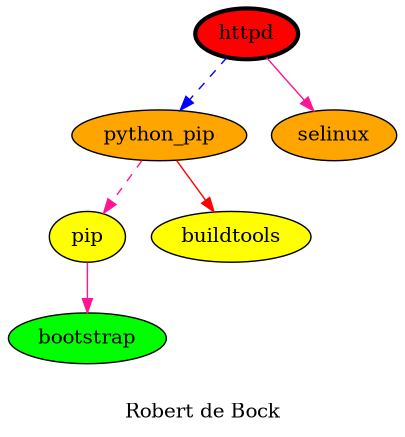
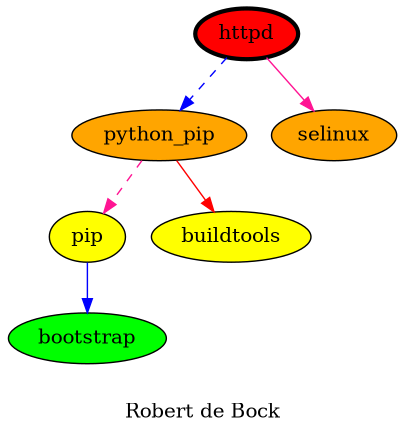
edge "pip" -> "bootstrap": color deeppink -> blue
